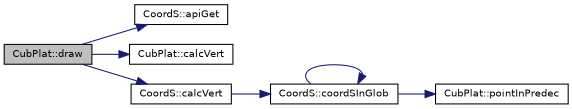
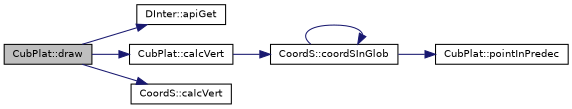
node "CoordS::apiGet": label "CoordS::apiGet" -> "DInter::apiGet"
edge "CoordS::calcVert" -> "CoordS::coordSInGlob": now "CubPlat::calcVert" -> "CoordS::coordSInGlob"
